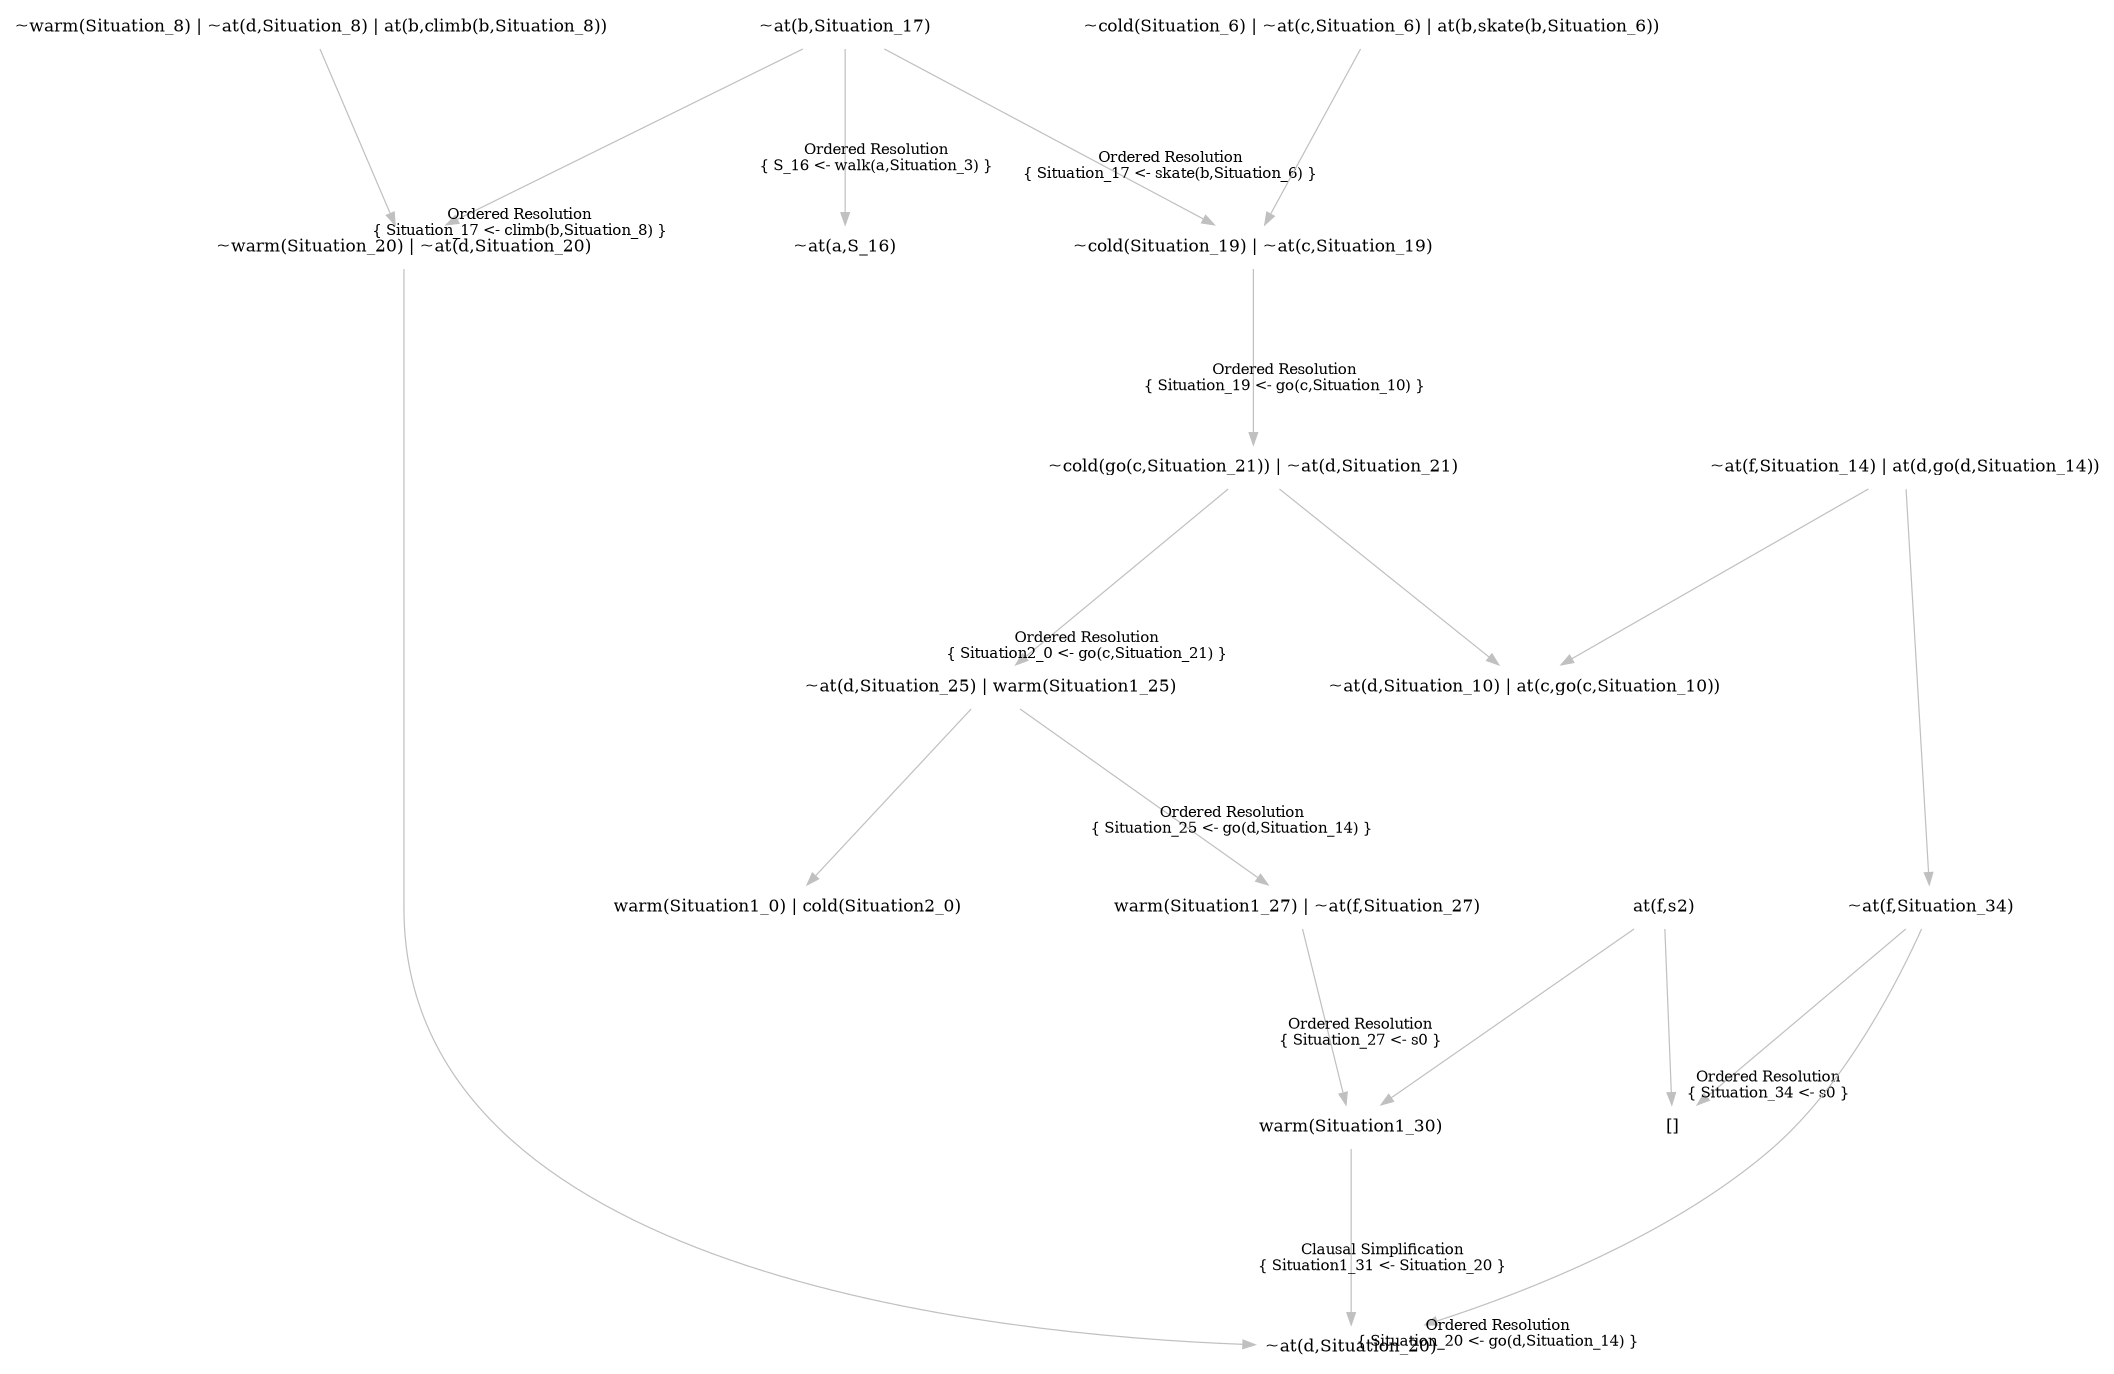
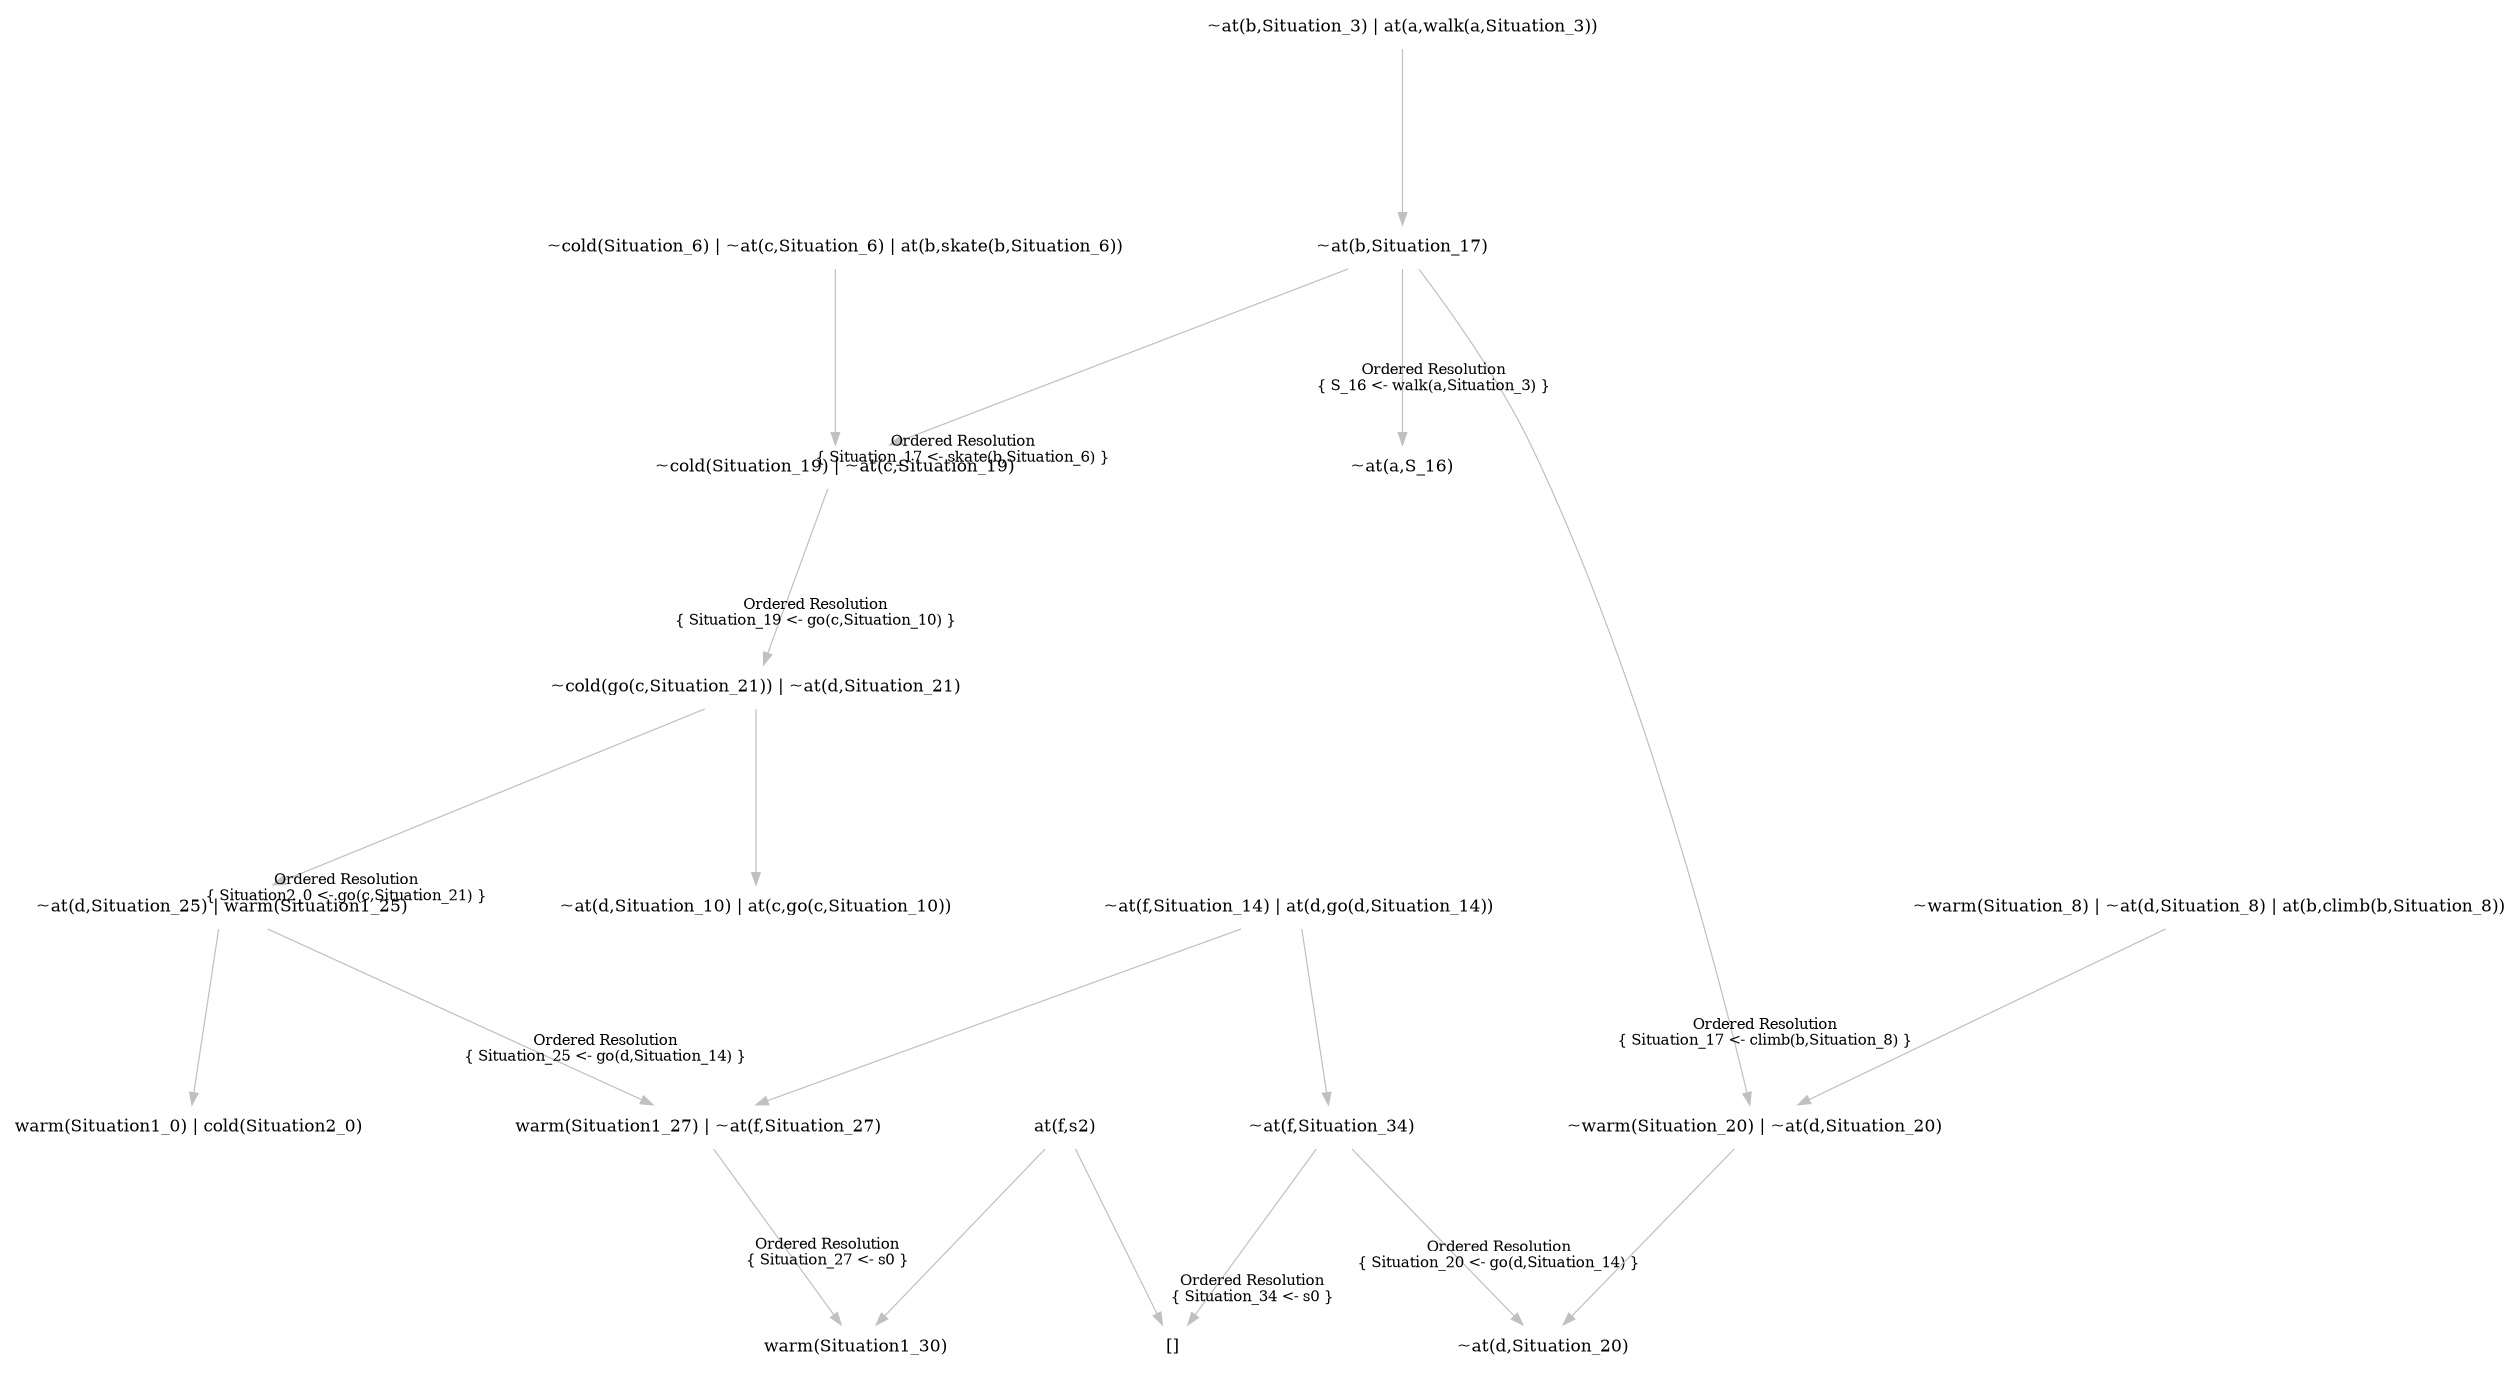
node "~at(b,Situation_3) | at(a,walk(a,Situation_3))": added
edge "~at(f,Situation_14) | at(d,go(d,Situation_14))" -> "~at(d,Situation_10) | at(c,go(c,Situation_10))": now "~at(f,Situation_14) | at(d,go(d,Situation_14))" -> "warm(Situation1_27) | ~at(f,Situation_27)"
edge "warm(Situation1_30)" -> "~at(d,Situation_20)": removed
